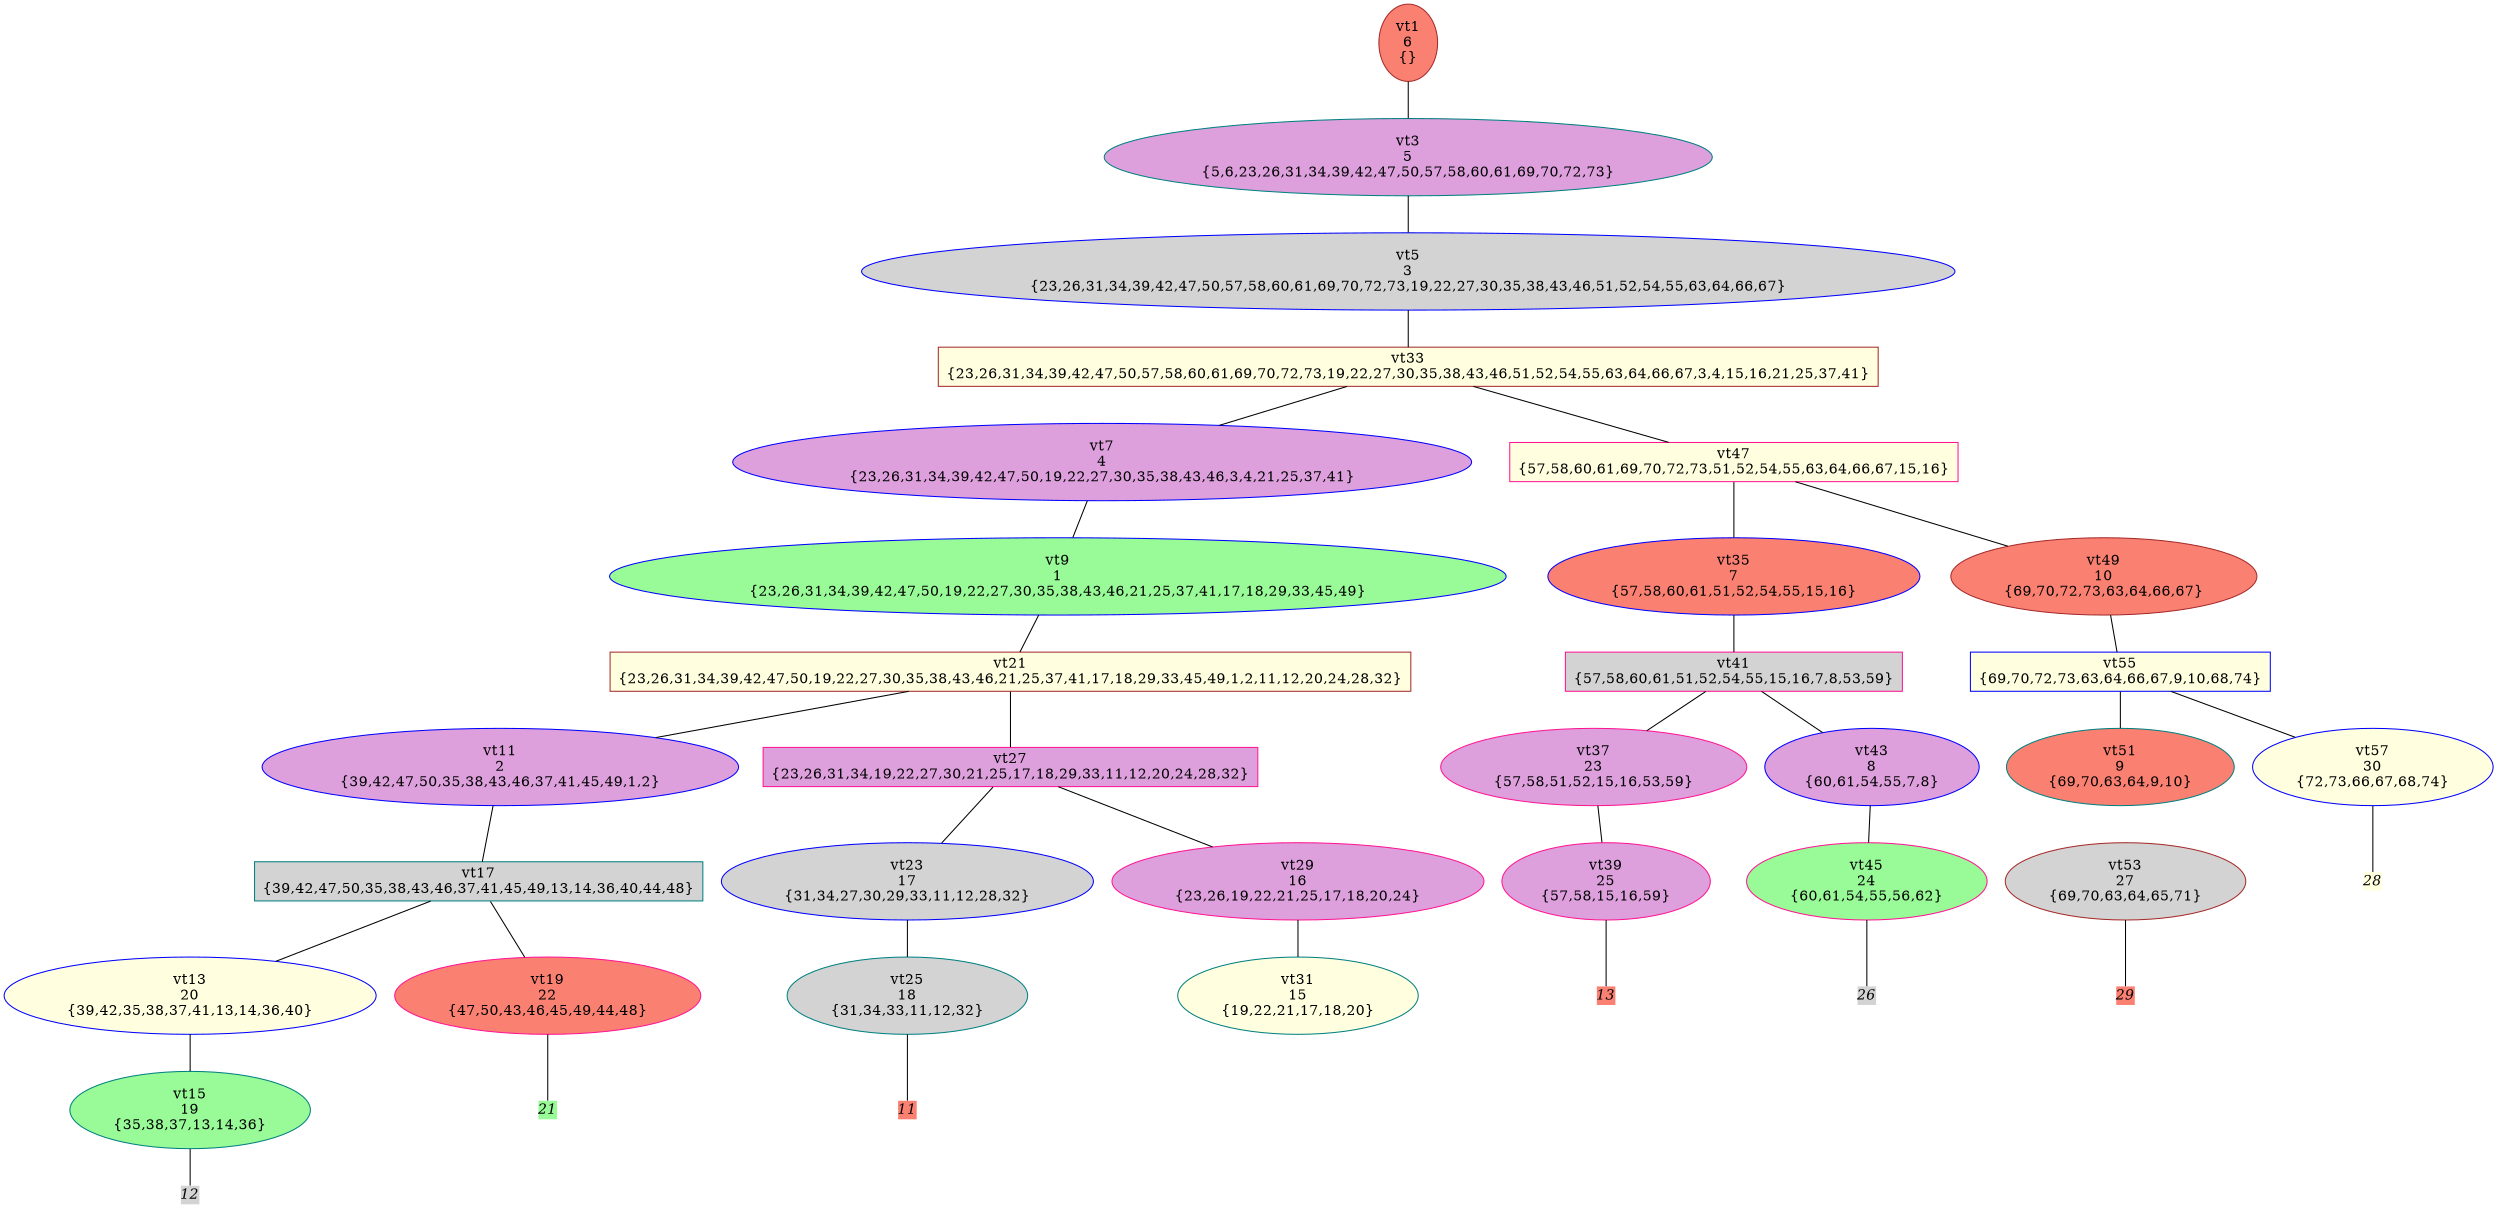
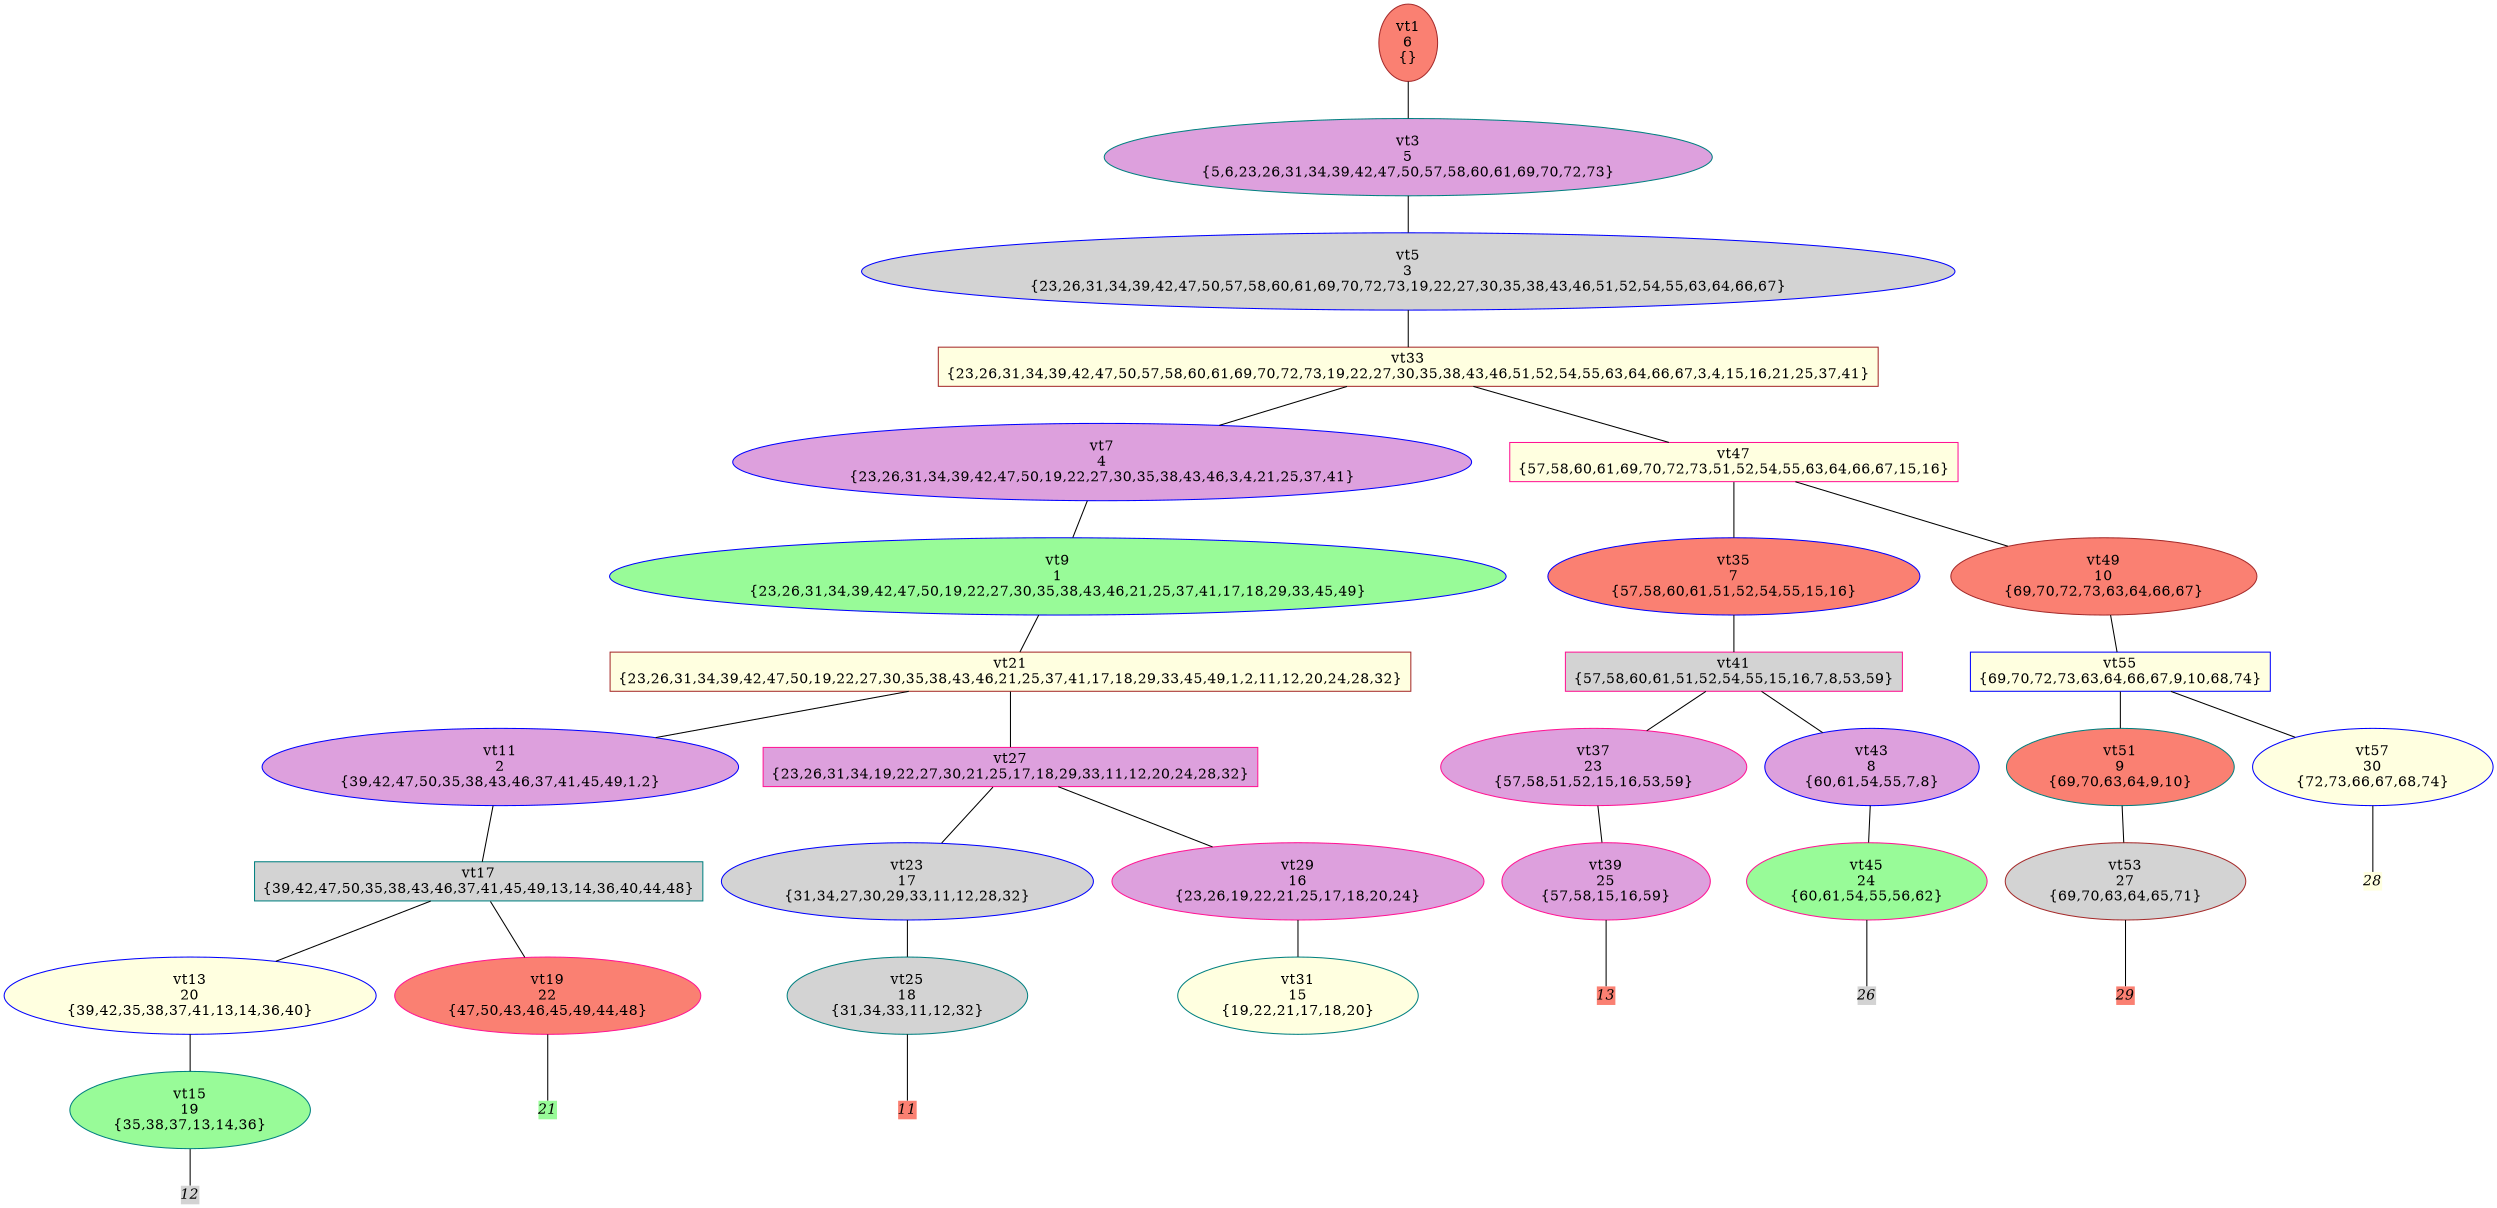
edge "vt51 9 {69,70,63,64,9,10}" -- "vt53 27 {69,70,63,64,65,71}": added
